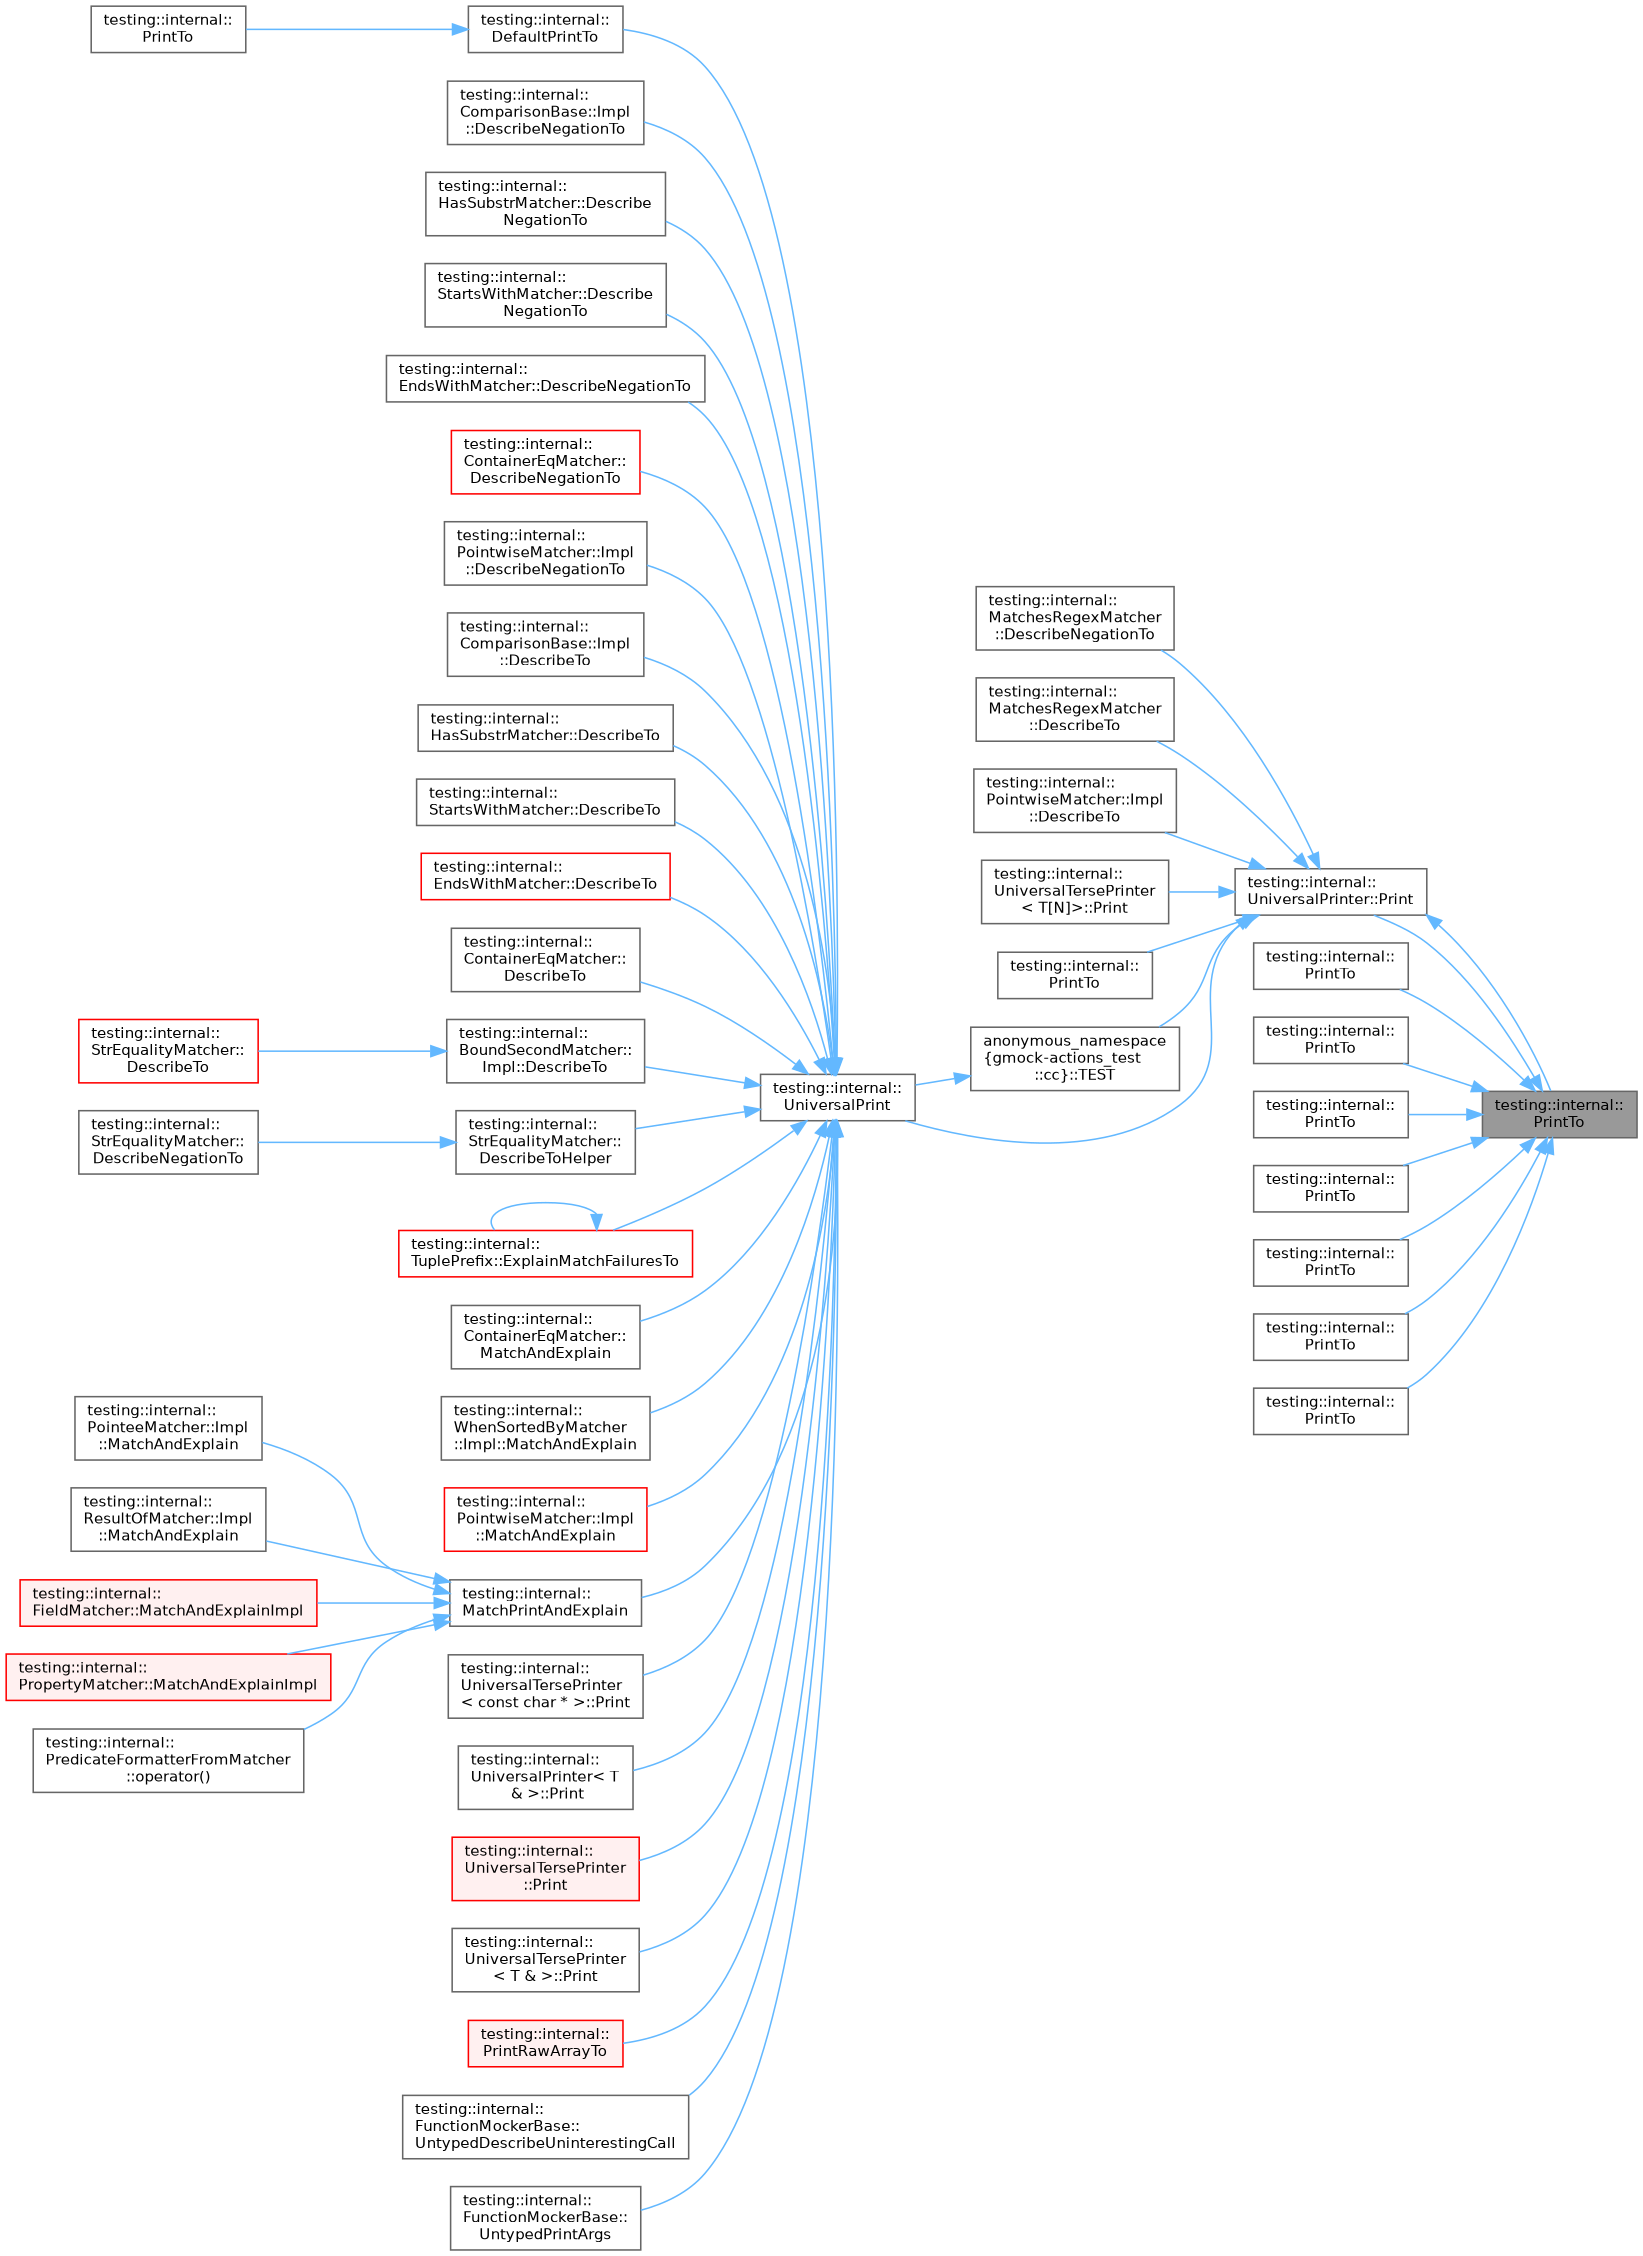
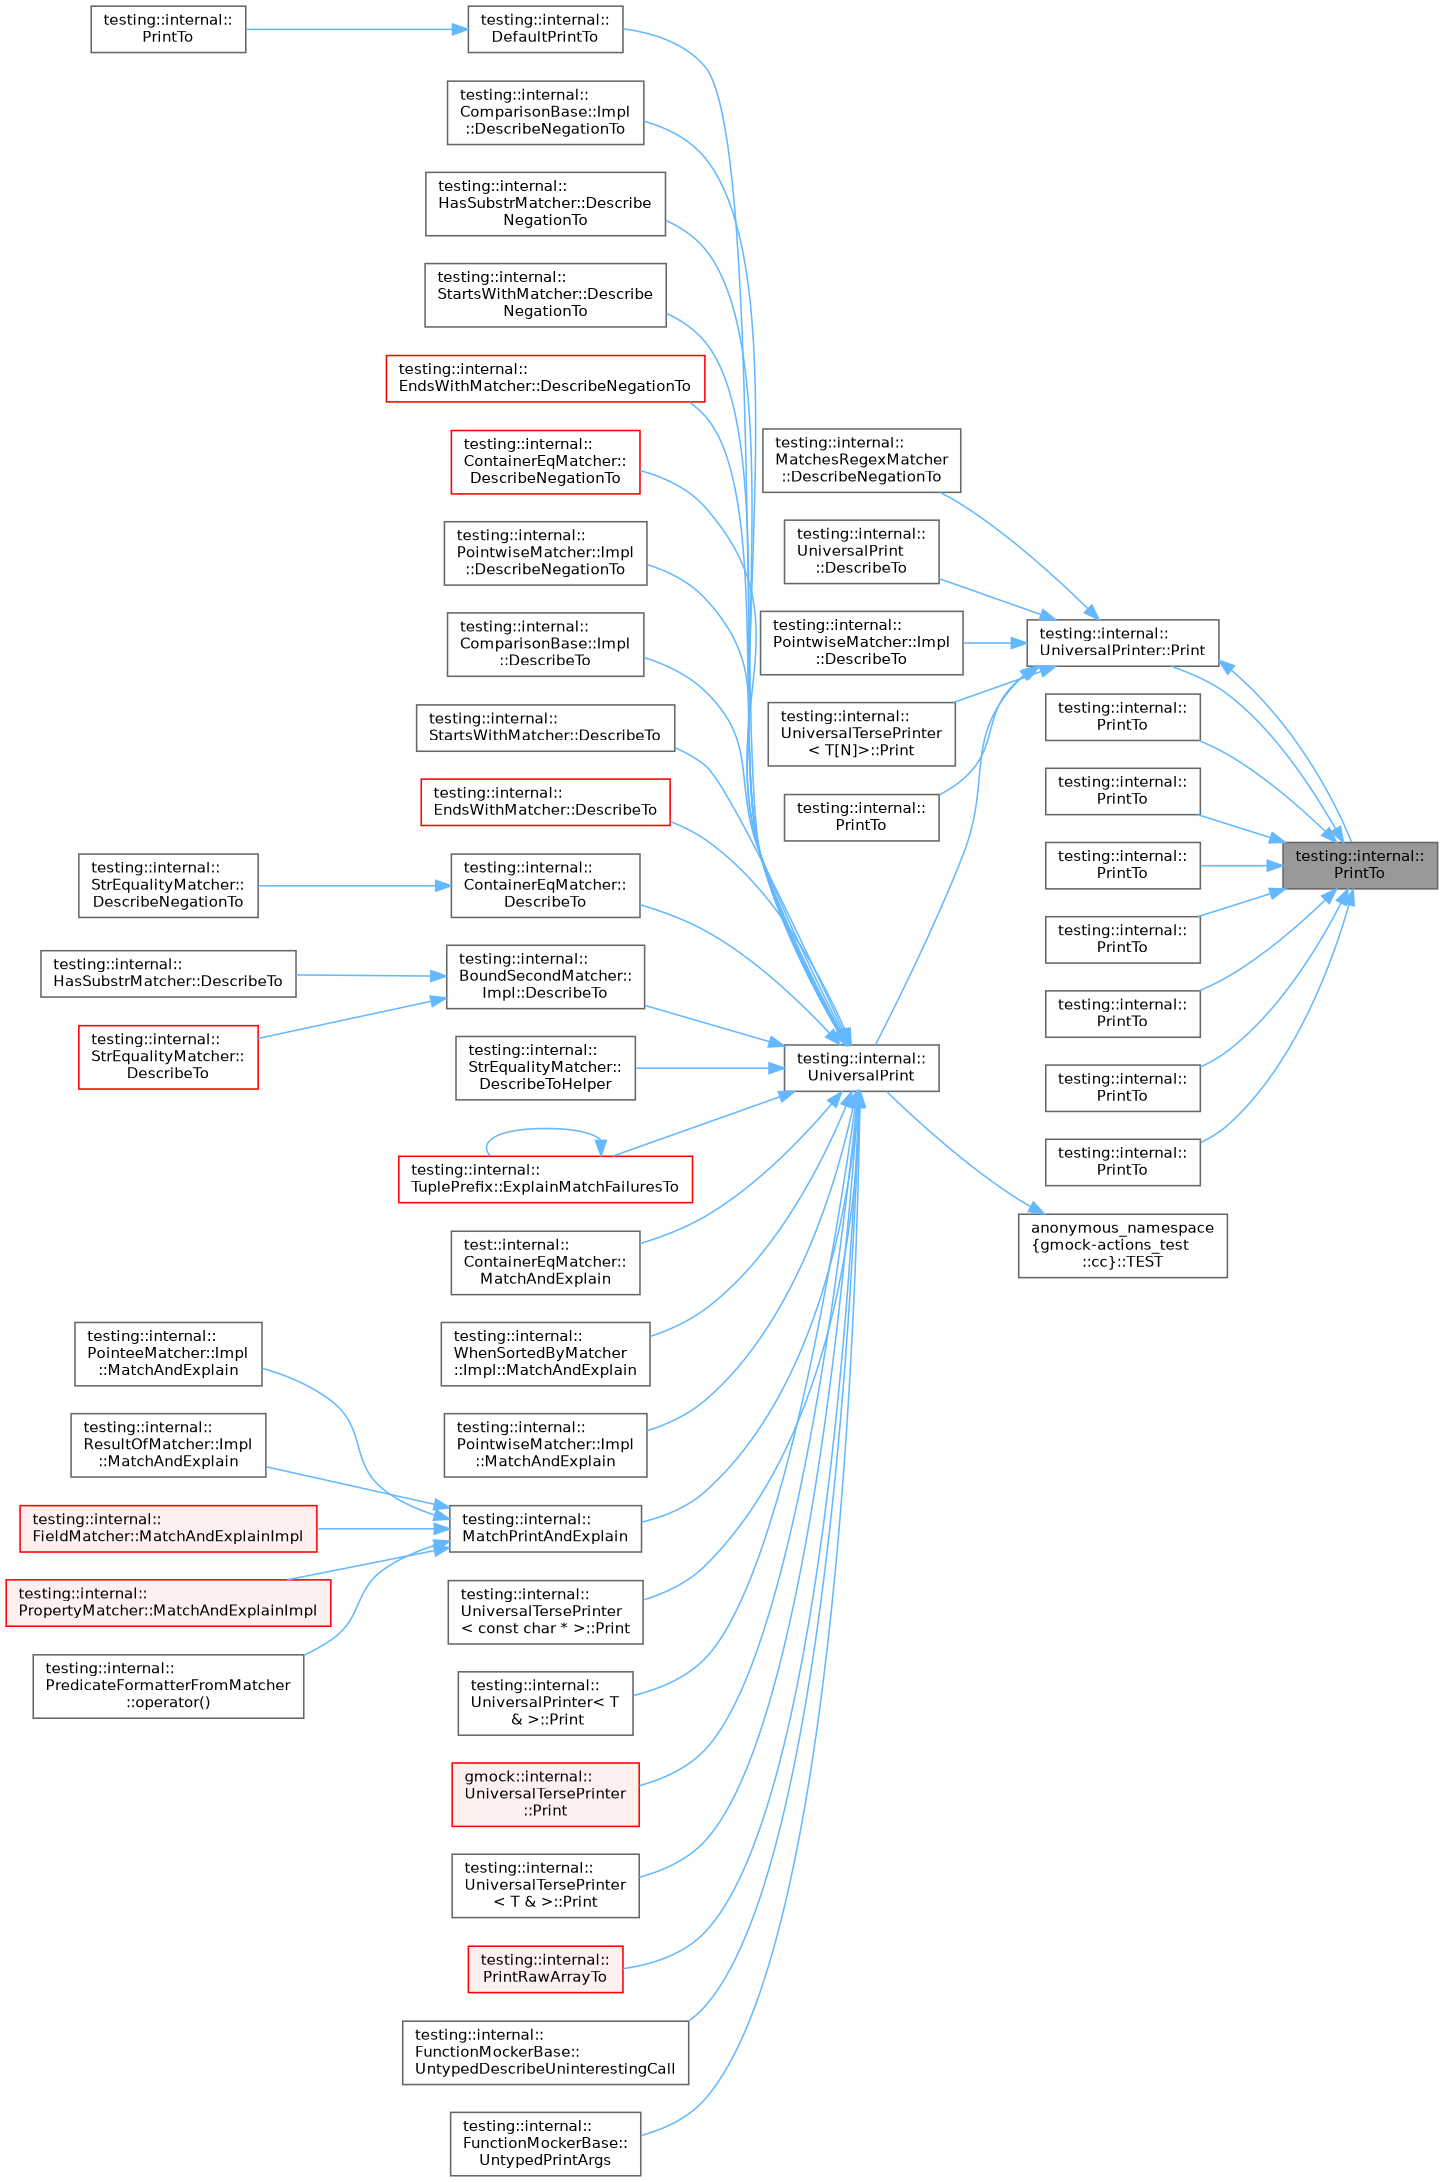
node "testing::internal:: EndsWithMatcher::DescribeNegationTo": color grey40 -> red
node "testing::internal:: MatchesRegexMatcher ::DescribeTo": label "testing::internal:: MatchesRegexMatcher ::DescribeTo" -> "testing::internal:: UniversalPrint ::DescribeTo"
edge "testing::internal:: HasSubstrMatcher::DescribeTo" -> "testing::internal:: UniversalPrint": now "testing::internal:: HasSubstrMatcher::DescribeTo" -> "testing::internal:: BoundSecondMatcher:: Impl::DescribeTo"
edge "anonymous_namespace {gmock-actions_test ::cc}::TEST" -> "testing::internal:: UniversalPrinter::Print": removed
edge "testing::internal:: StrEqualityMatcher:: DescribeNegationTo" -> "testing::internal:: StrEqualityMatcher:: DescribeToHelper": now "testing::internal:: StrEqualityMatcher:: DescribeNegationTo" -> "testing::internal:: ContainerEqMatcher:: DescribeTo"
node "testing::internal:: ContainerEqMatcher:: MatchAndExplain": label "testing::internal:: ContainerEqMatcher:: MatchAndExplain" -> "test::internal:: ContainerEqMatcher:: MatchAndExplain"
node "testing::internal:: PointwiseMatcher::Impl ::MatchAndExplain": color red -> grey40
node "testing::internal:: UniversalTersePrinter ::Print": label "testing::internal:: UniversalTersePrinter ::Print" -> "gmock::internal:: UniversalTersePrinter ::Print"
